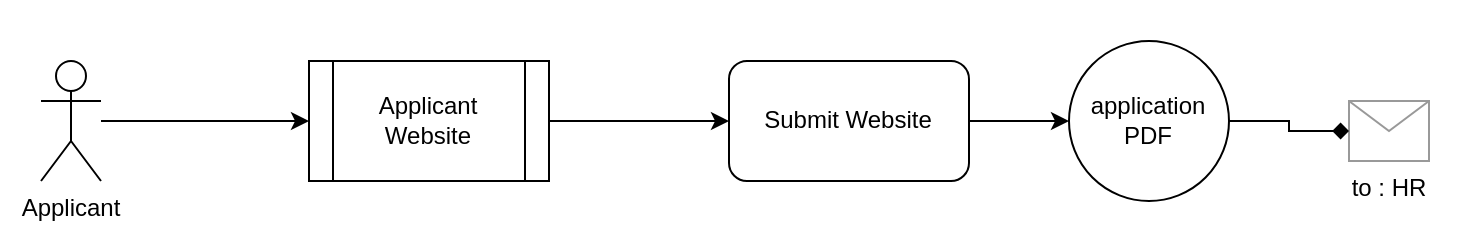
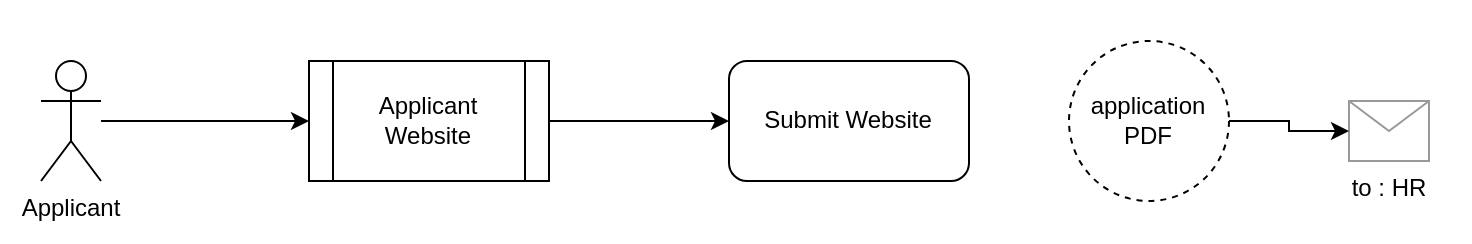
edge "Submit Website" -> "application PDF": removed
node "application PDF": style solid -> dashed
edge "application PDF" -> "to : HR": arrowhead diamond -> classic
